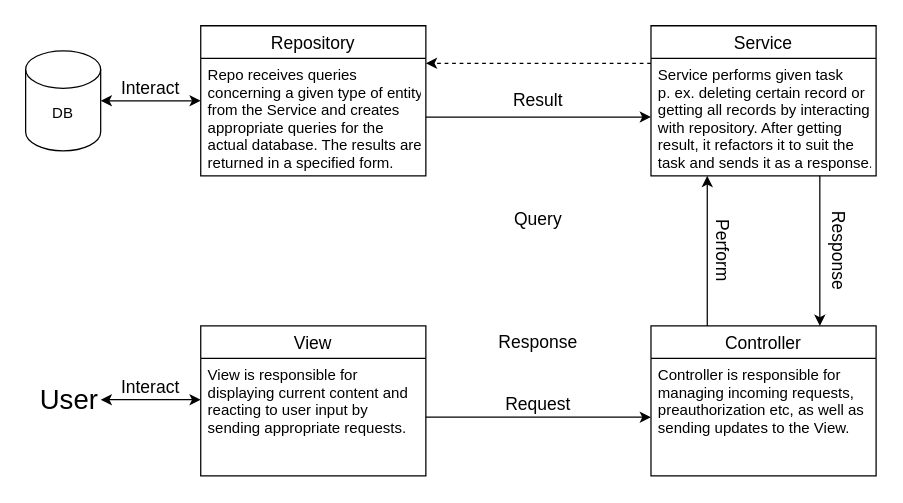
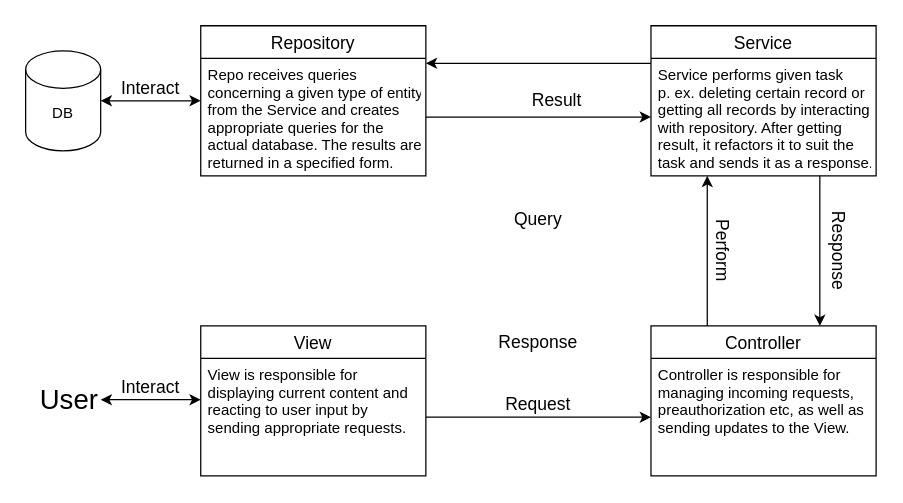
edge "Service" -> "Repository": style dashed -> solid
node "Result": moved (538, 101) -> (557, 101)
